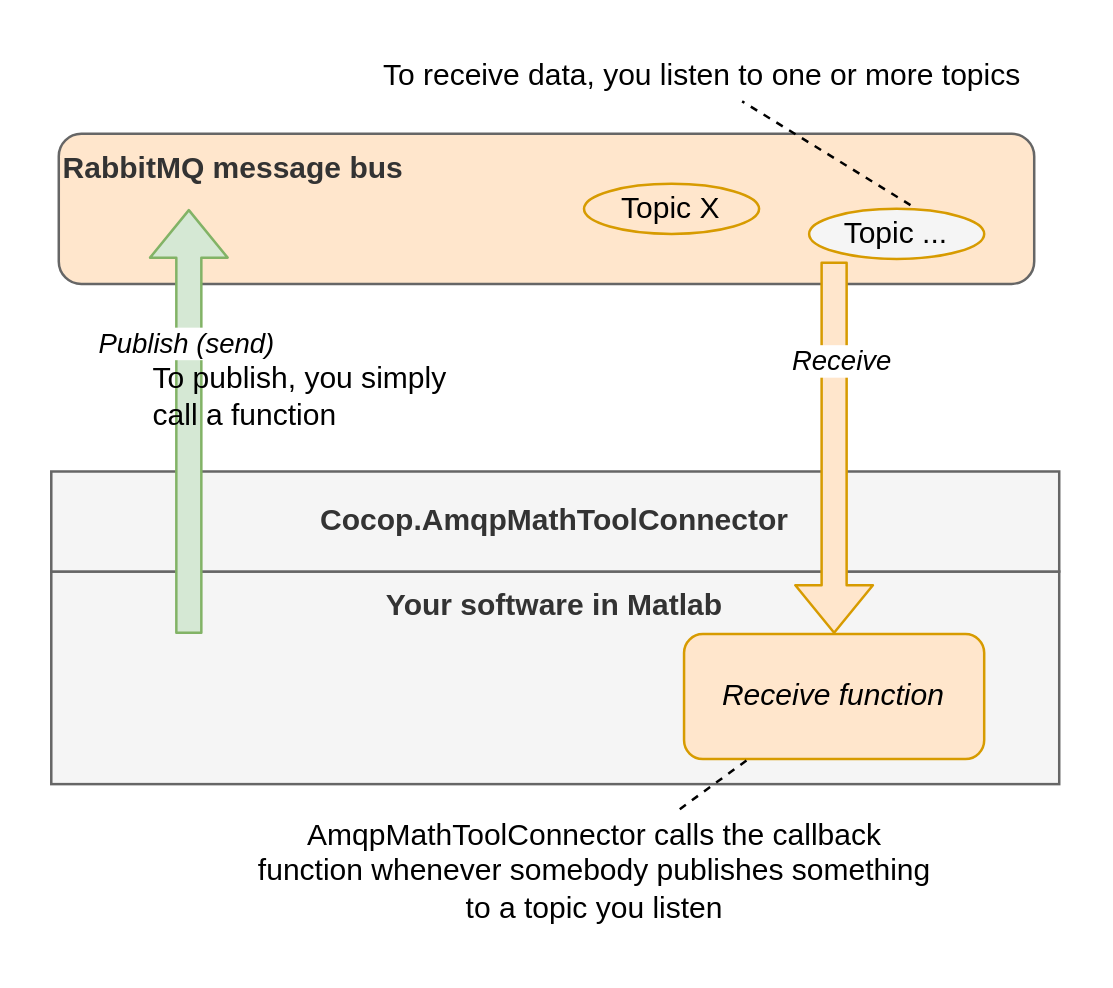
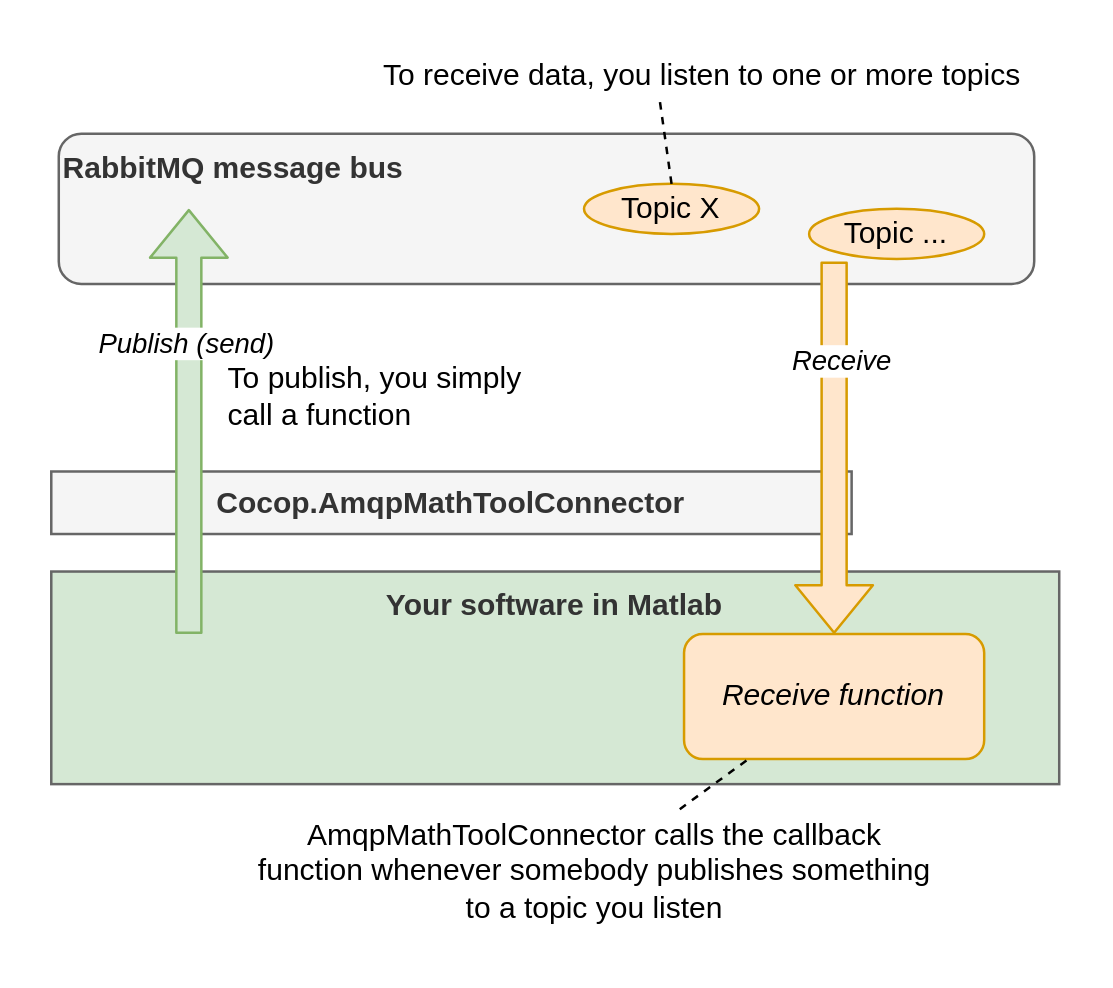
edge "To receive data, you listen to one or more topics" -- "Topic X": added
edge "To receive data, you listen to one or more topics" -- "Topic ...": removed
node "RabbitMQ message bus": fillcolor #ffe6cc -> #f5f5f5
node "Topic ...": fillcolor #f5f5f5 -> #ffe6cc
node "To publish, you simply call a function": moved (311, 396) -> (386, 396)
node "Cocop.AmqpMathToolConnector": size 1008x100 -> 800x63
node "Your software in Matlab": fillcolor #f5f5f5 -> #d5e8d4
